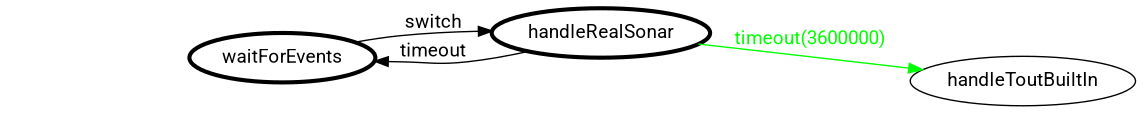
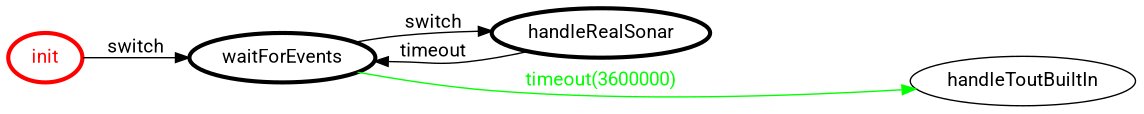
edge "handleRealSonar" -> "handleToutBuiltIn": now "waitForEvents" -> "handleToutBuiltIn"
node "init": added
